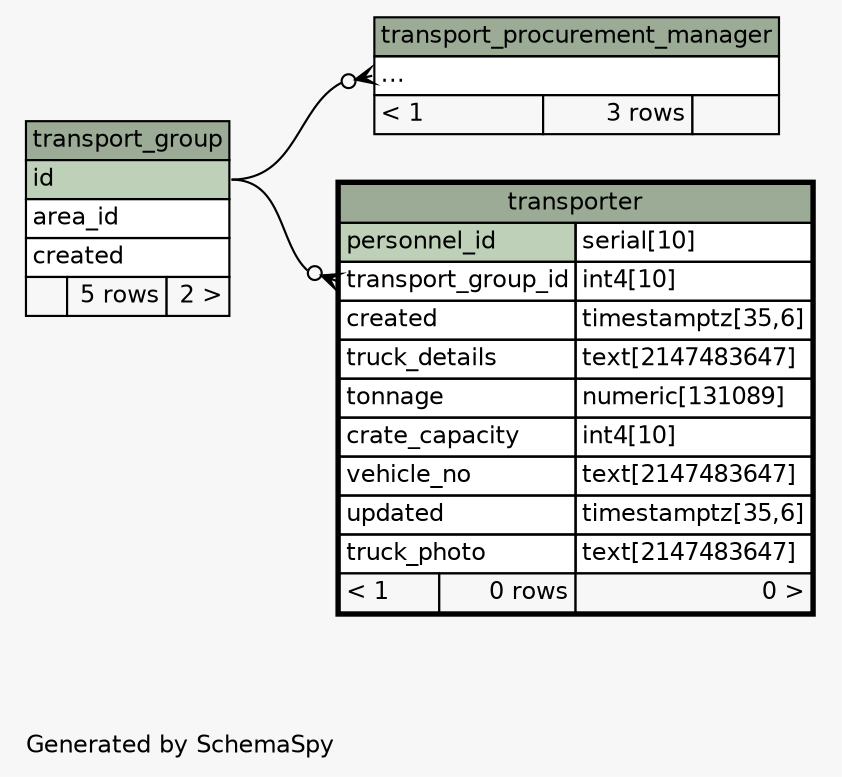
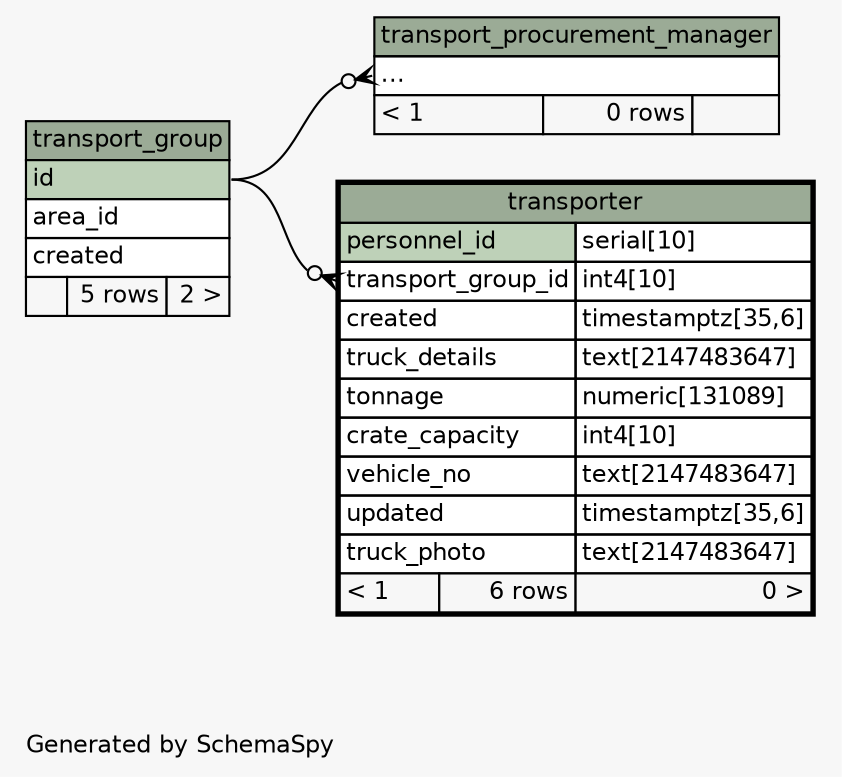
node "transport_procurement_manager": text "3 rows" -> "0 rows"
node "transporter": text "0 rows" -> "6 rows"
